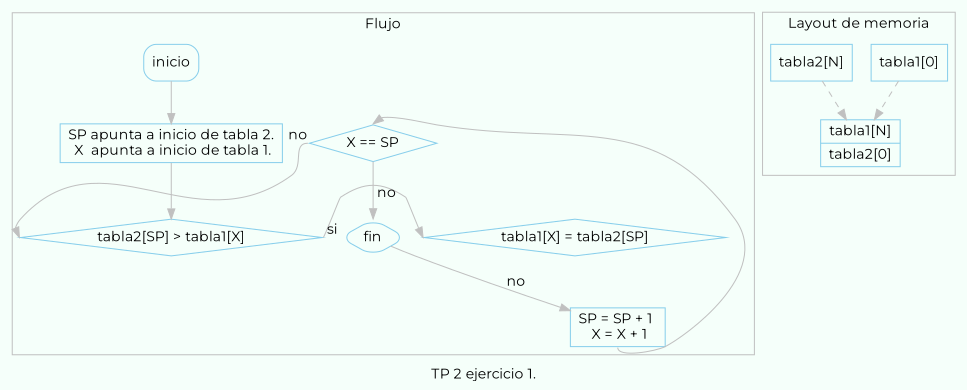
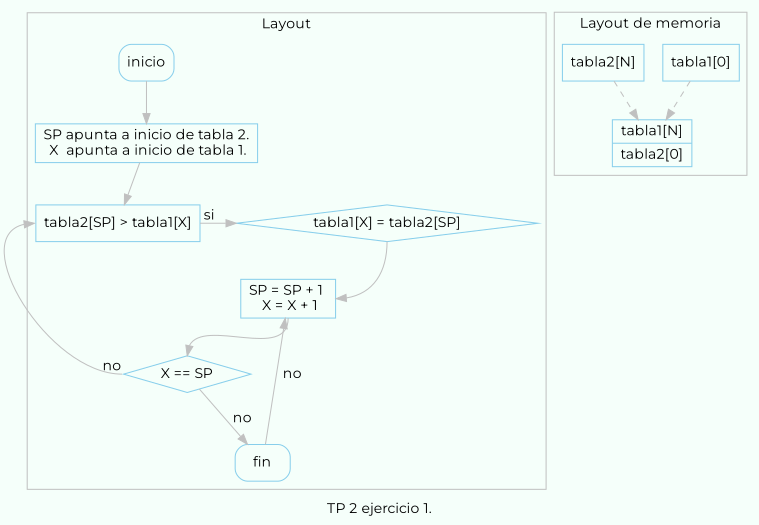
cluster "Flujo": label "Flujo" -> "Layout"
node "tabla2[SP] > tabla1[X]": shape diamond -> box
node "fin": shape diamond -> box
edge "tabla1[X] = tabla2[SP]" -> "SP = SP + 1 X = X + 1": added
